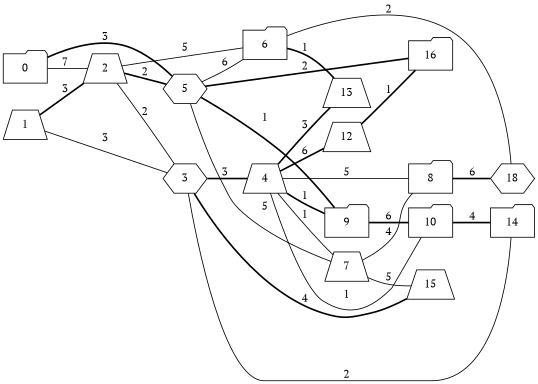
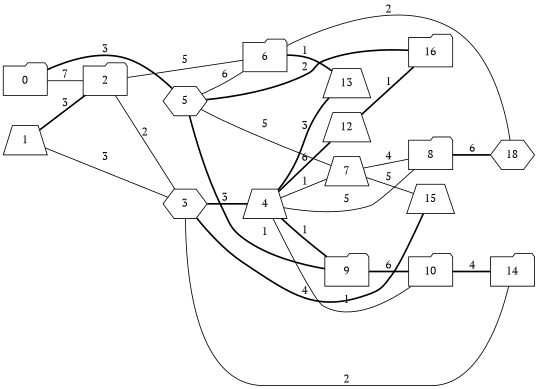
node "2": shape trapezium -> folder
edge "2" -- "5": removed, label "2"
